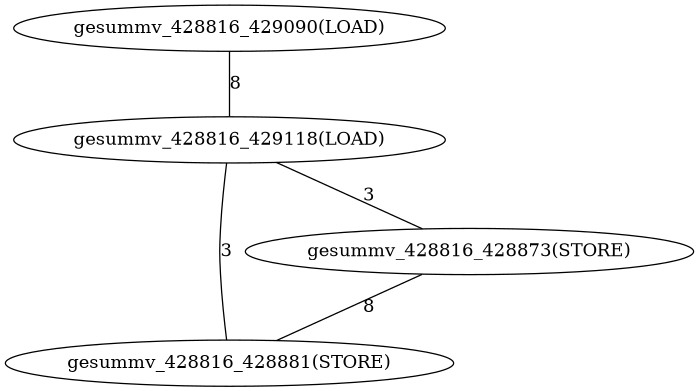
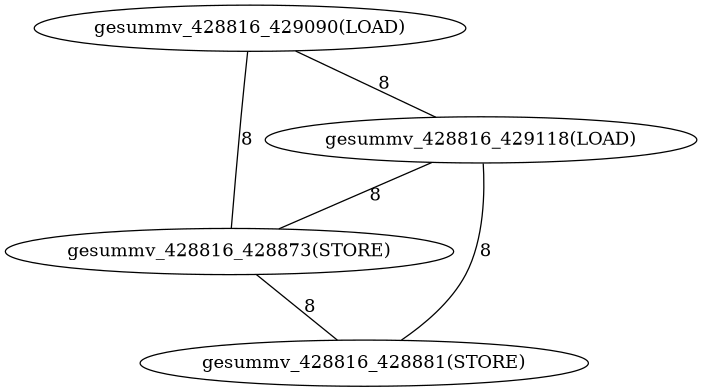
edge "gesummv_428816_429090(LOAD)" -- "gesummv_428816_428873(STORE)": added, label "8"
edge "gesummv_428816_429118(LOAD)" -- "gesummv_428816_428873(STORE)": label "3" -> "8"
edge "gesummv_428816_429118(LOAD)" -- "gesummv_428816_428881(STORE)": label "3" -> "8"
